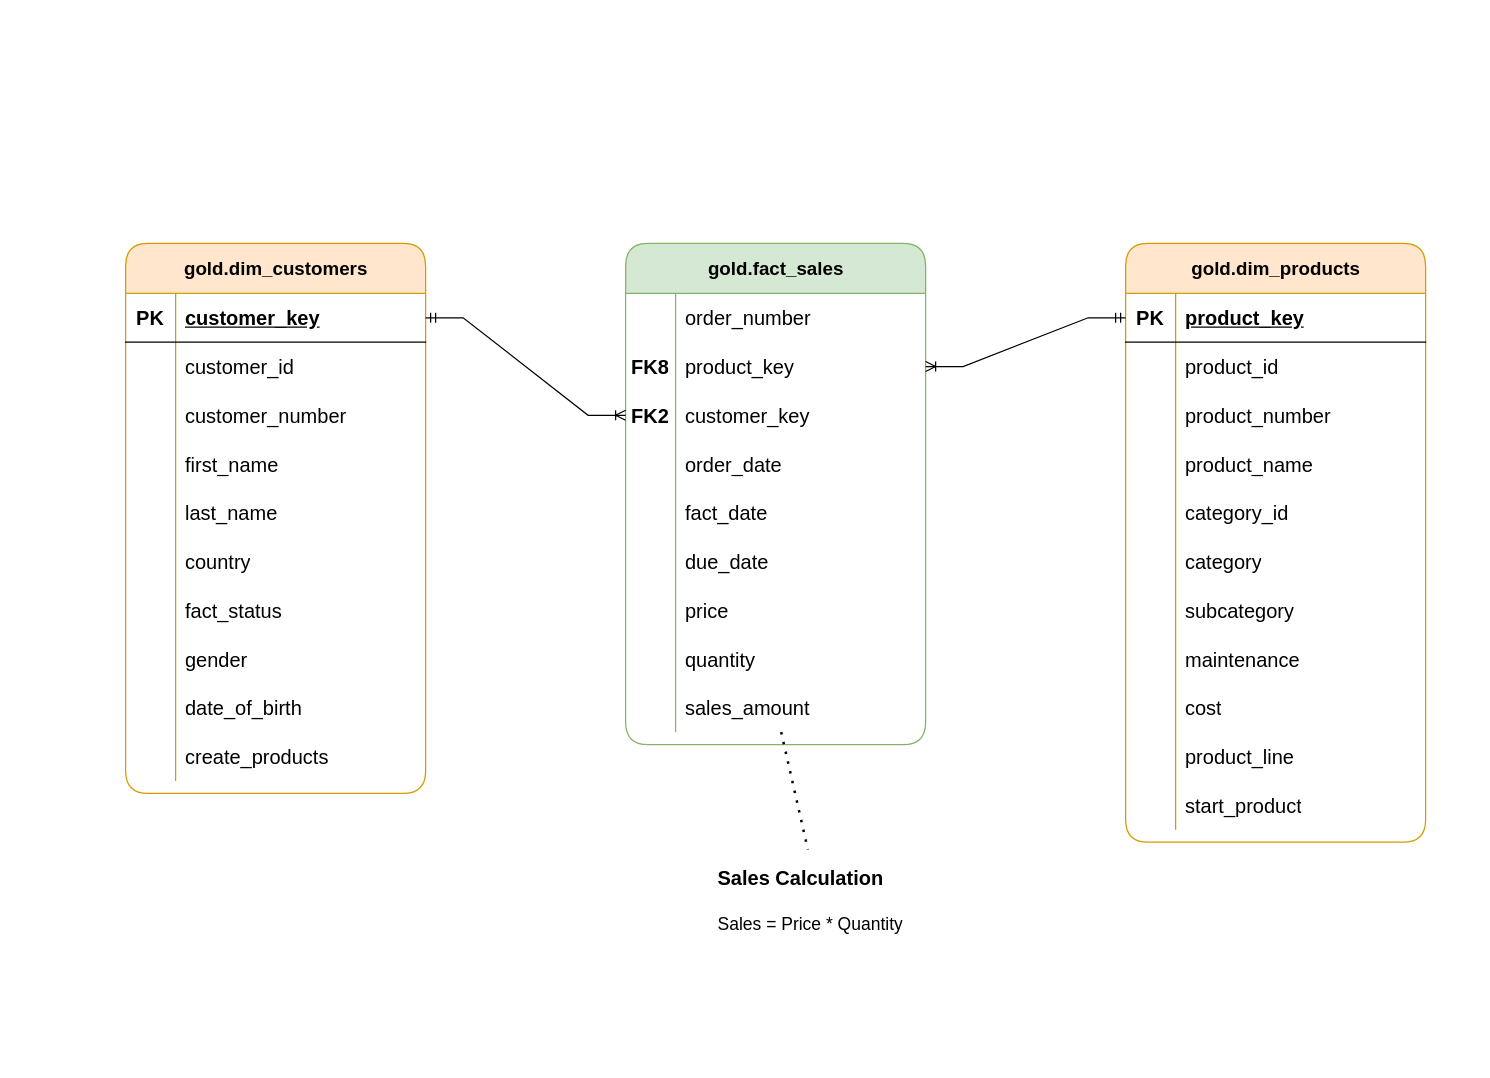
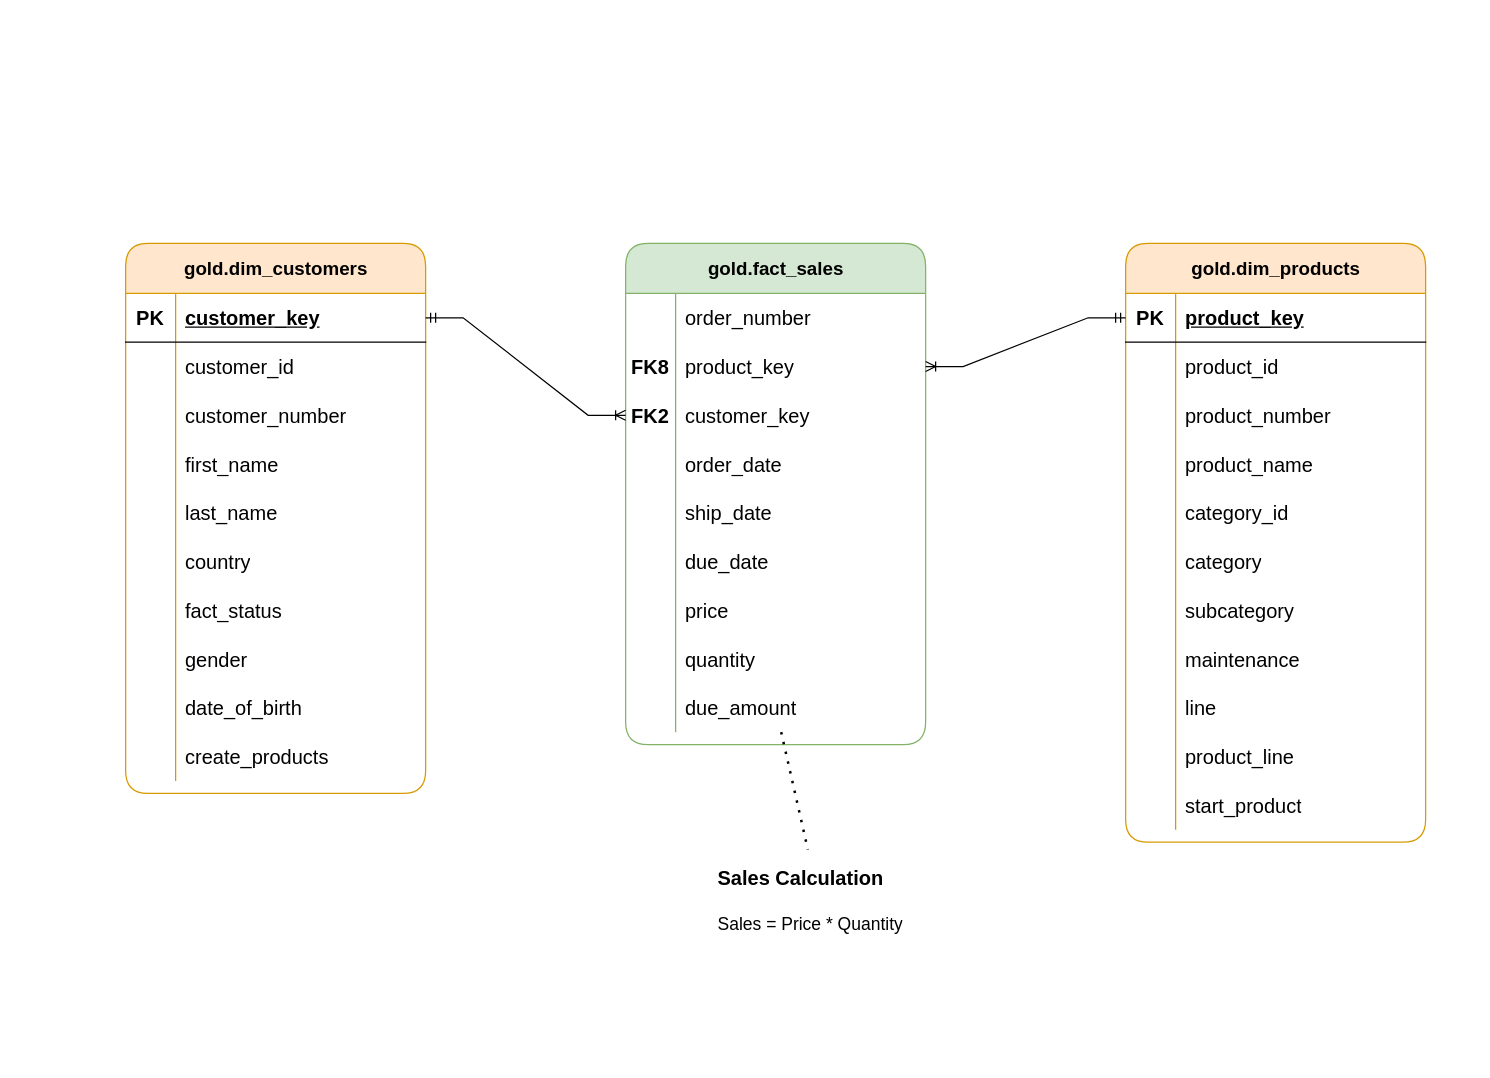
node "fact_date": label "fact_date" -> "ship_date"
node "sales_amount": label "sales_amount" -> "due_amount"
node "cost": label "cost" -> "line"
